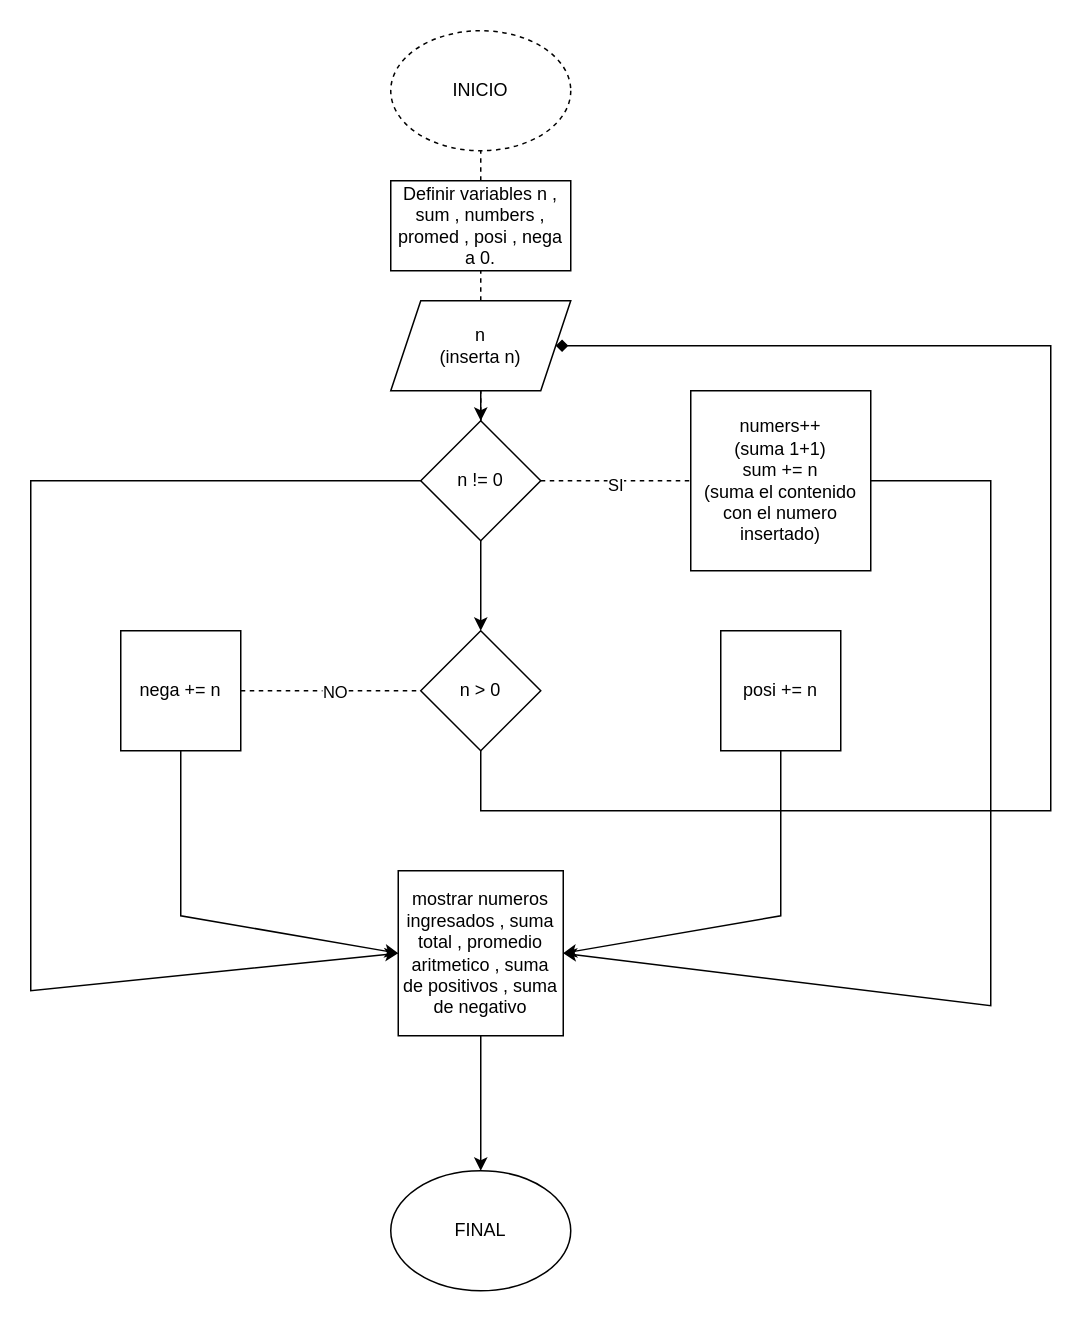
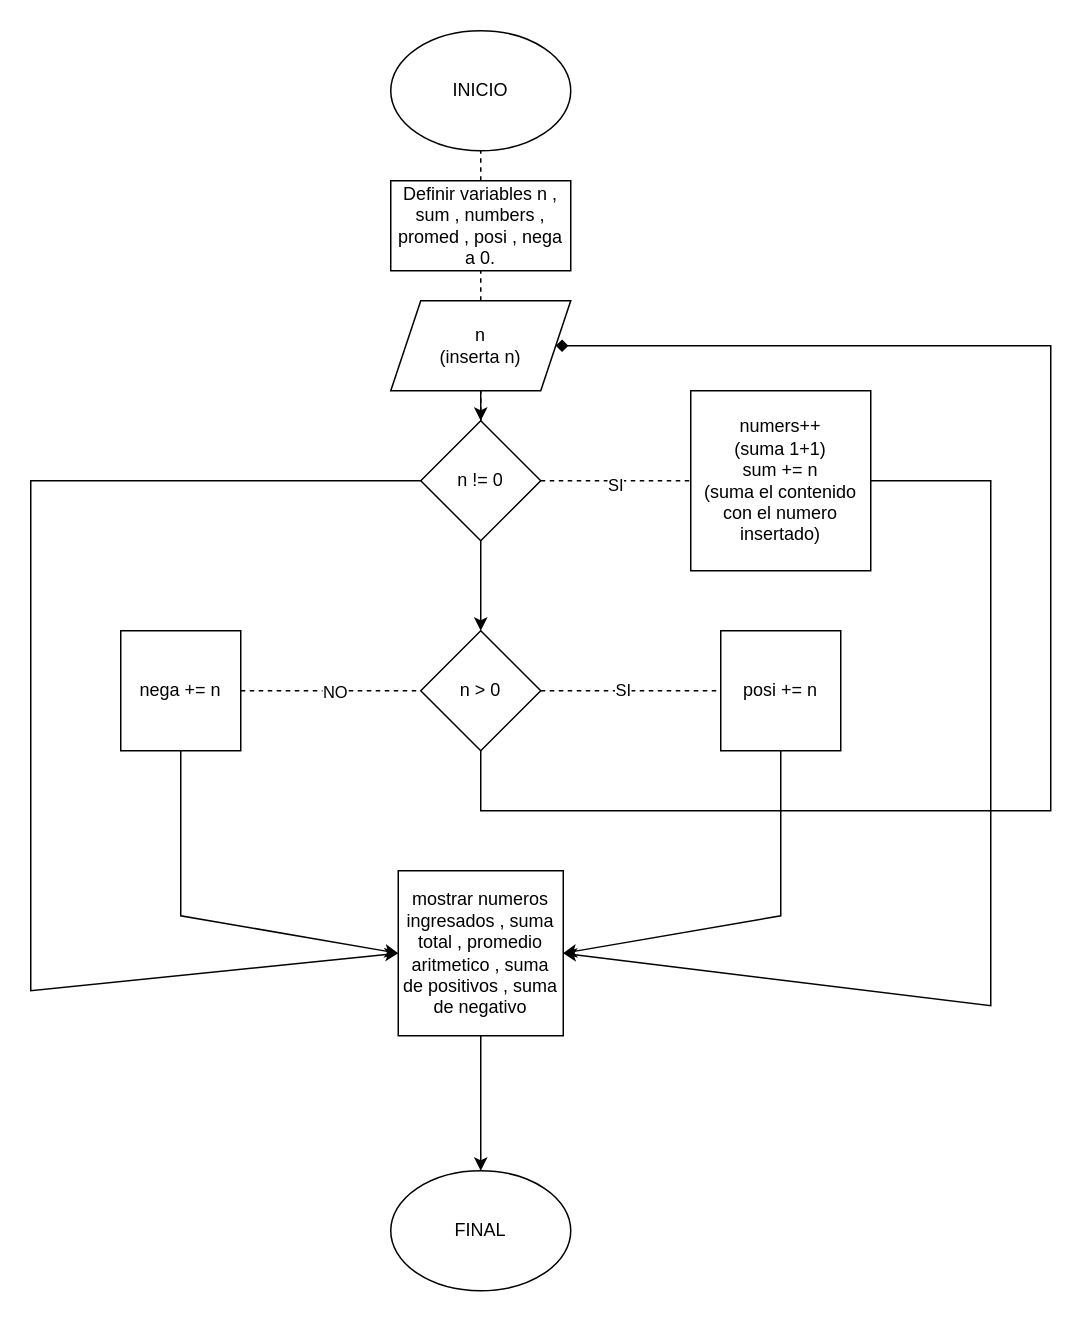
node "INICIO": style dashed -> solid
edge "n > 0" -- "posi += n": added, label "SI"
